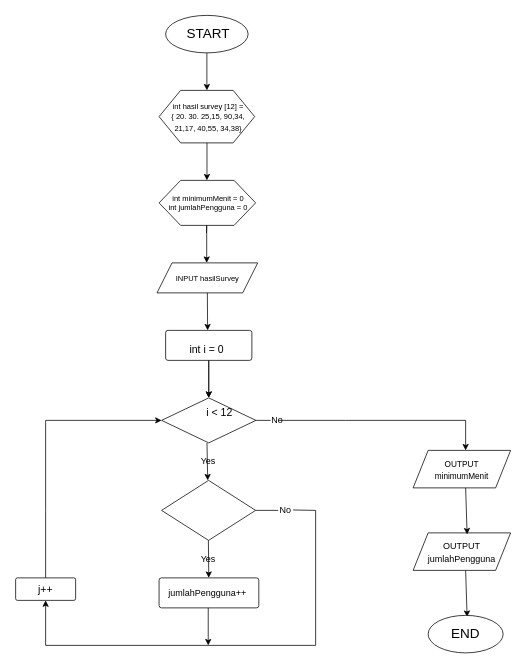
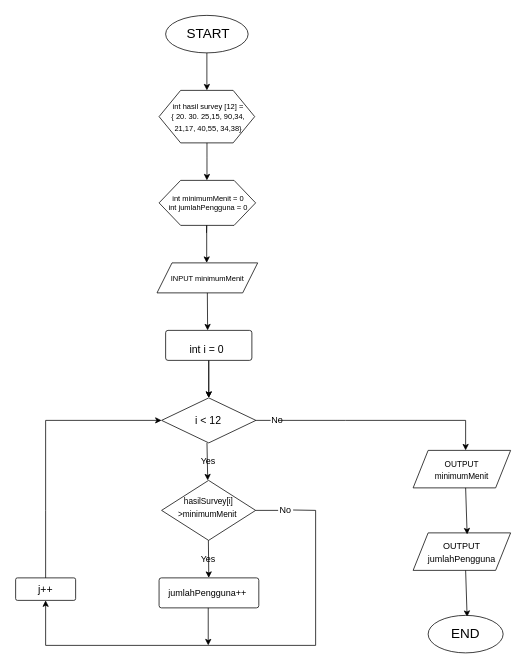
node "INPUT hasilSurvey": label "INPUT hasilSurvey" -> "INPUT minimumMenit"
node "i < 12": moved (220, 413) -> (208, 420)
node "hasilSurvey[i] >minimumMenit": added
